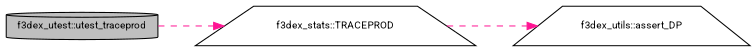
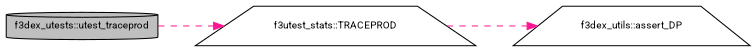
node "f3dex_utest::utest_traceprod": label "f3dex_utest::utest_traceprod" -> "f3dex_utests::utest_traceprod"
node "f3dex_stats::TRACEPROD": label "f3dex_stats::TRACEPROD" -> "f3utest_stats::TRACEPROD"
